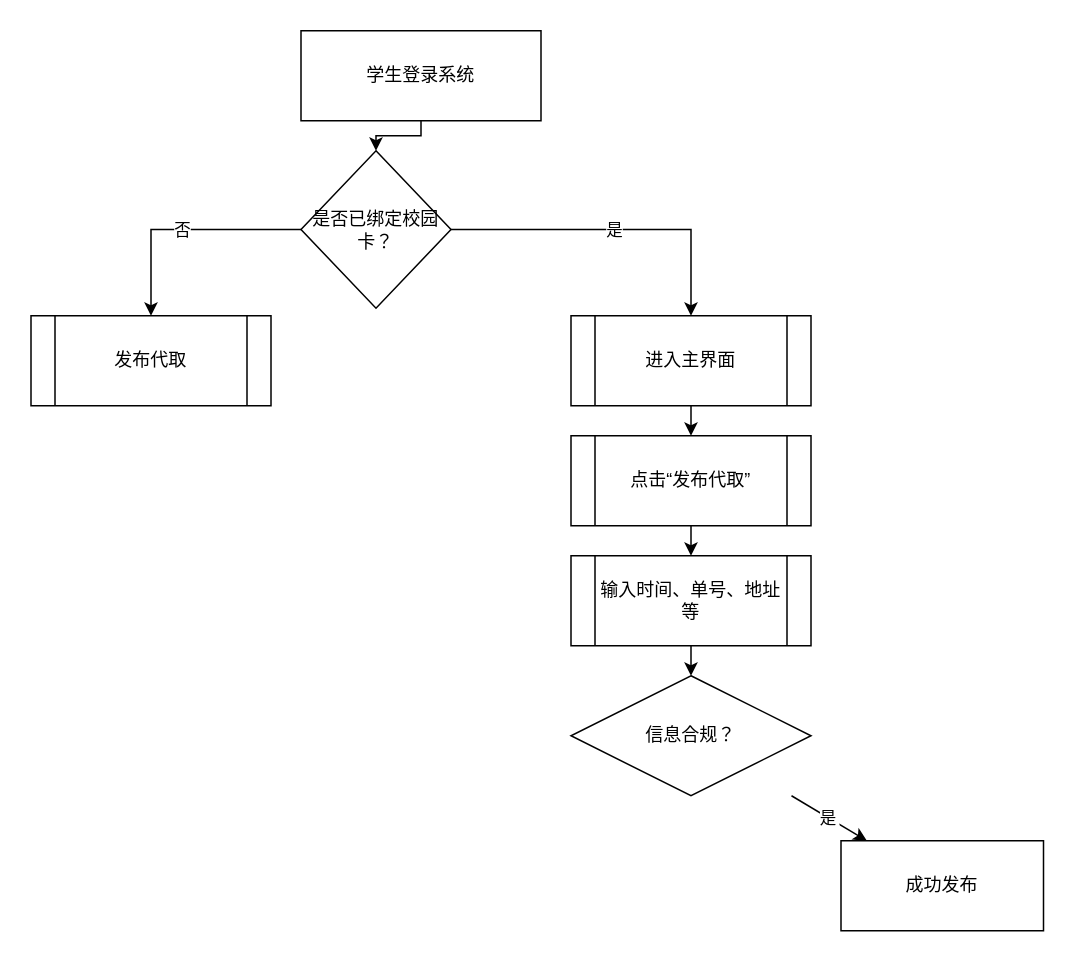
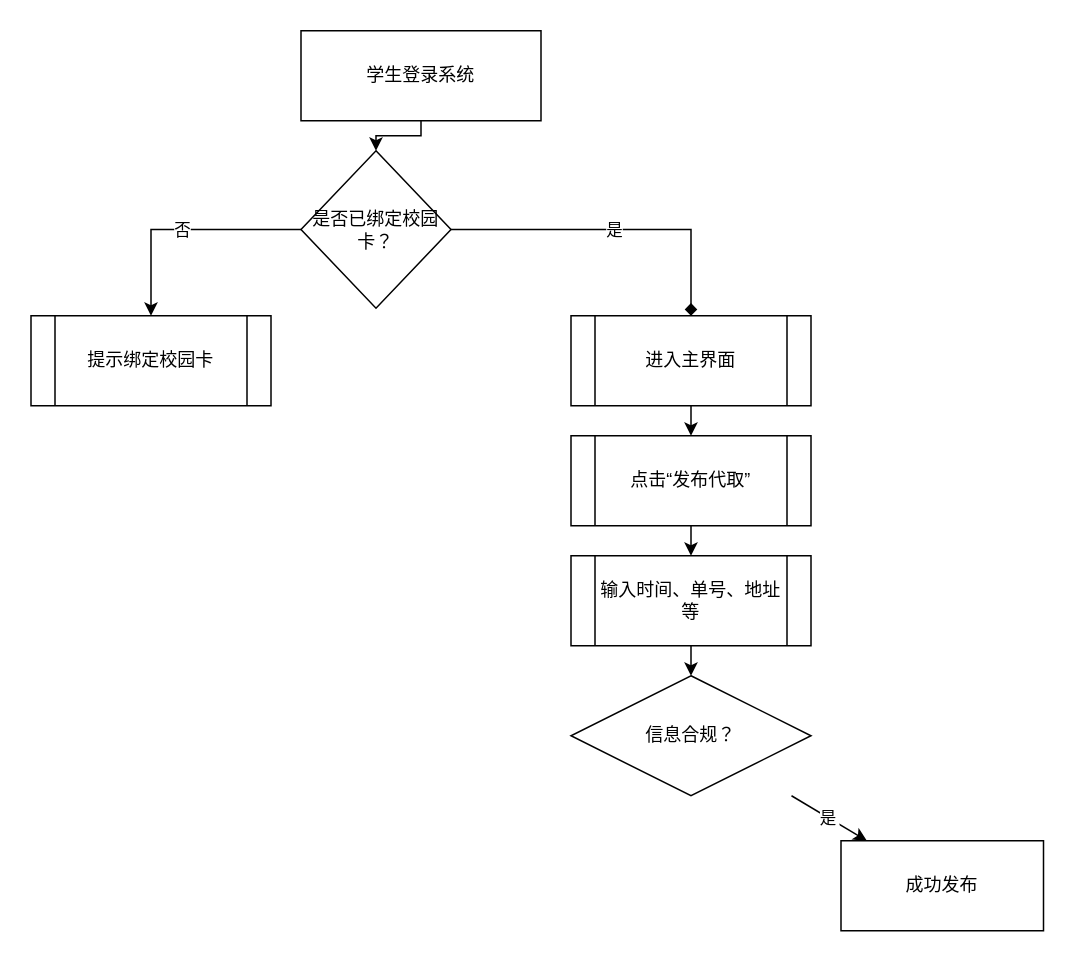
edge "是否已绑定校园卡？" -> "进入主界面": arrowhead classic -> diamond
node "发布代取": label "发布代取" -> "提示绑定校园卡"
